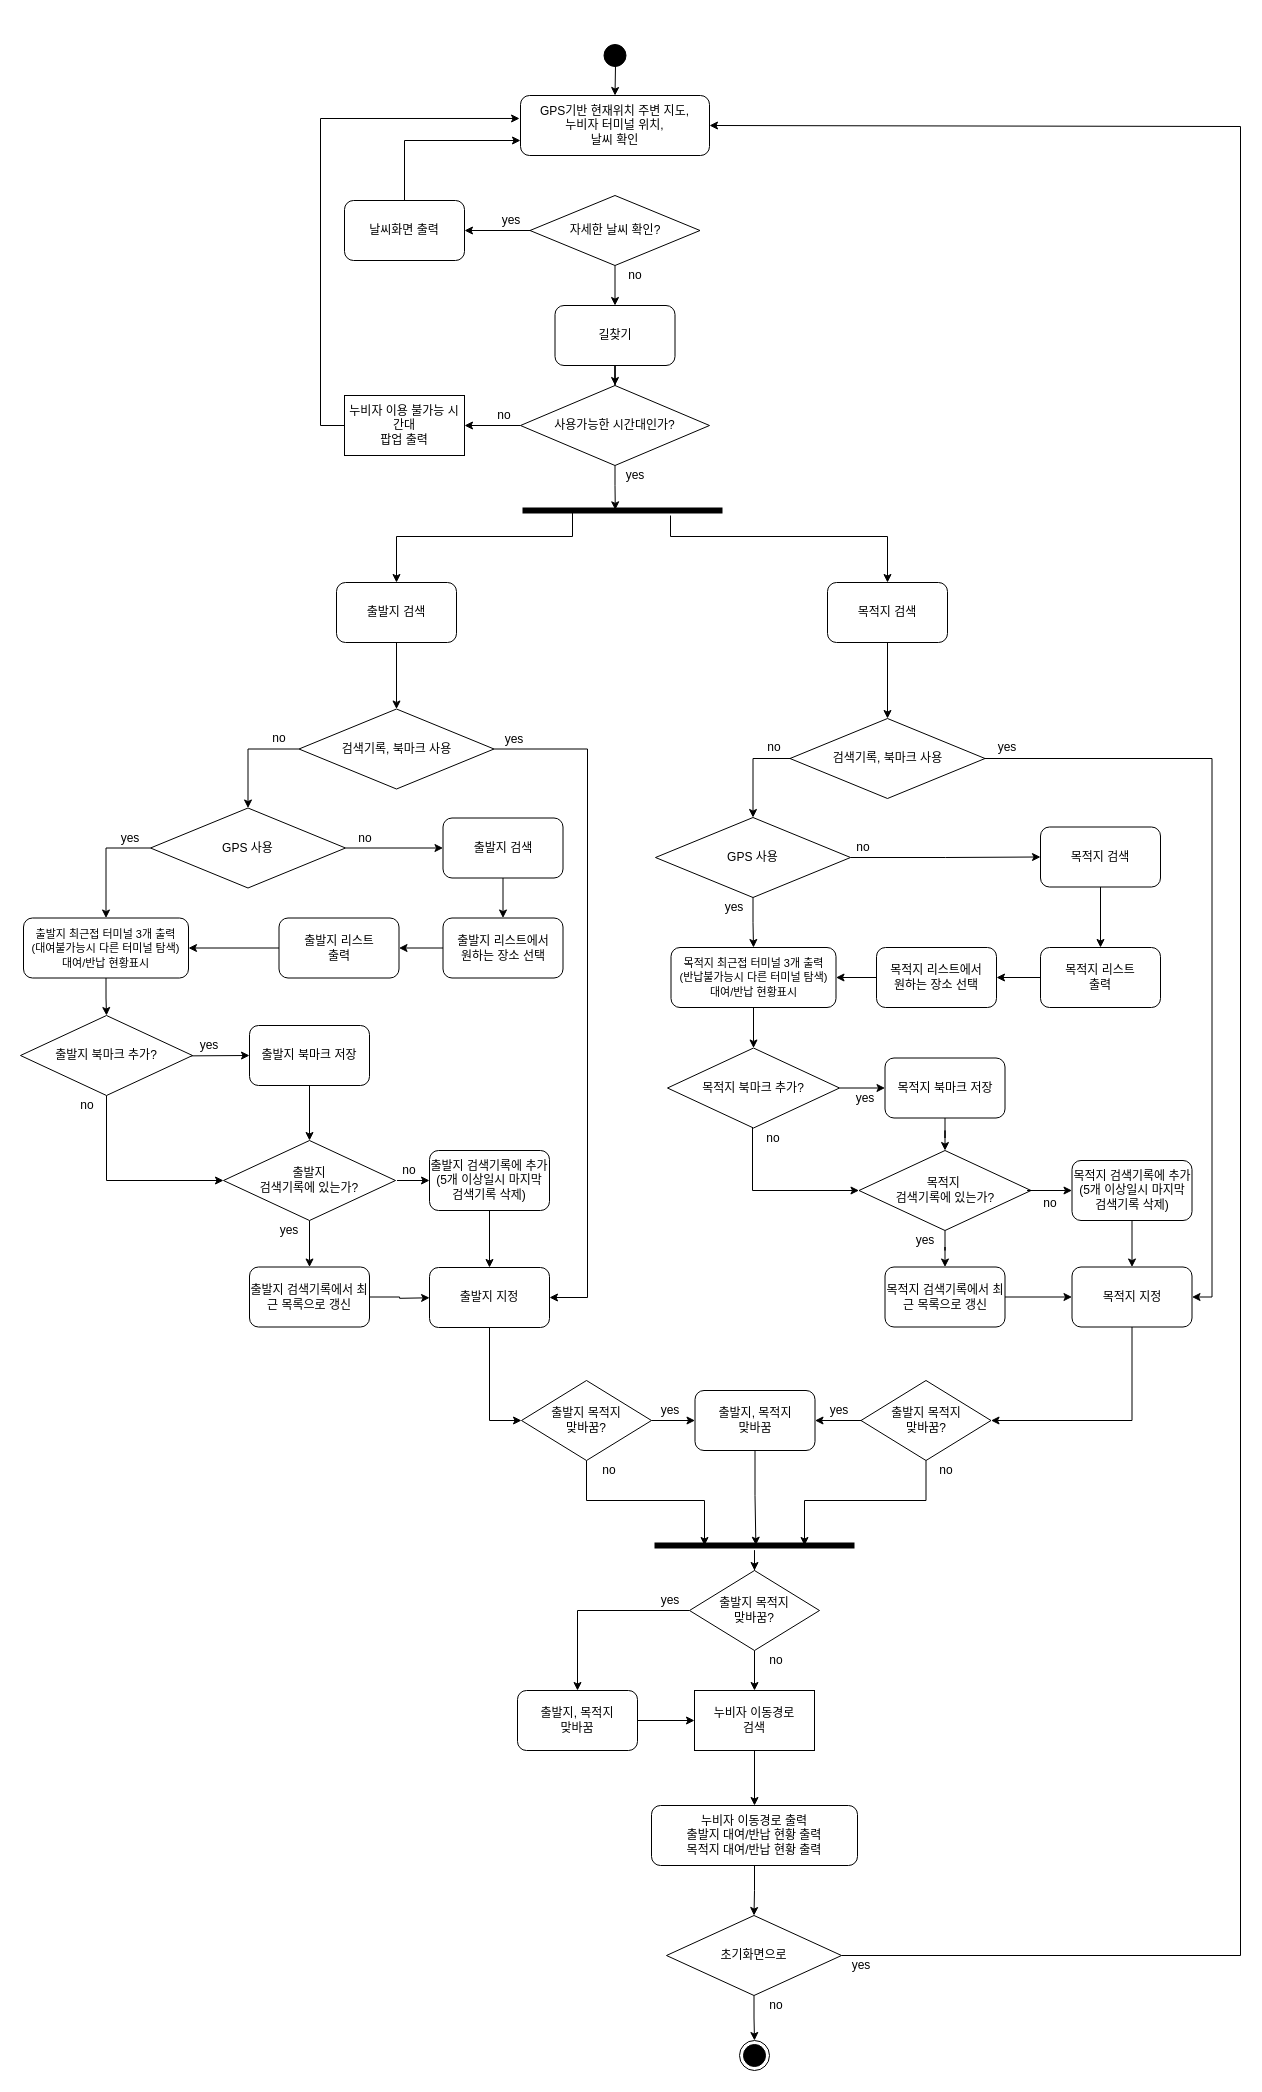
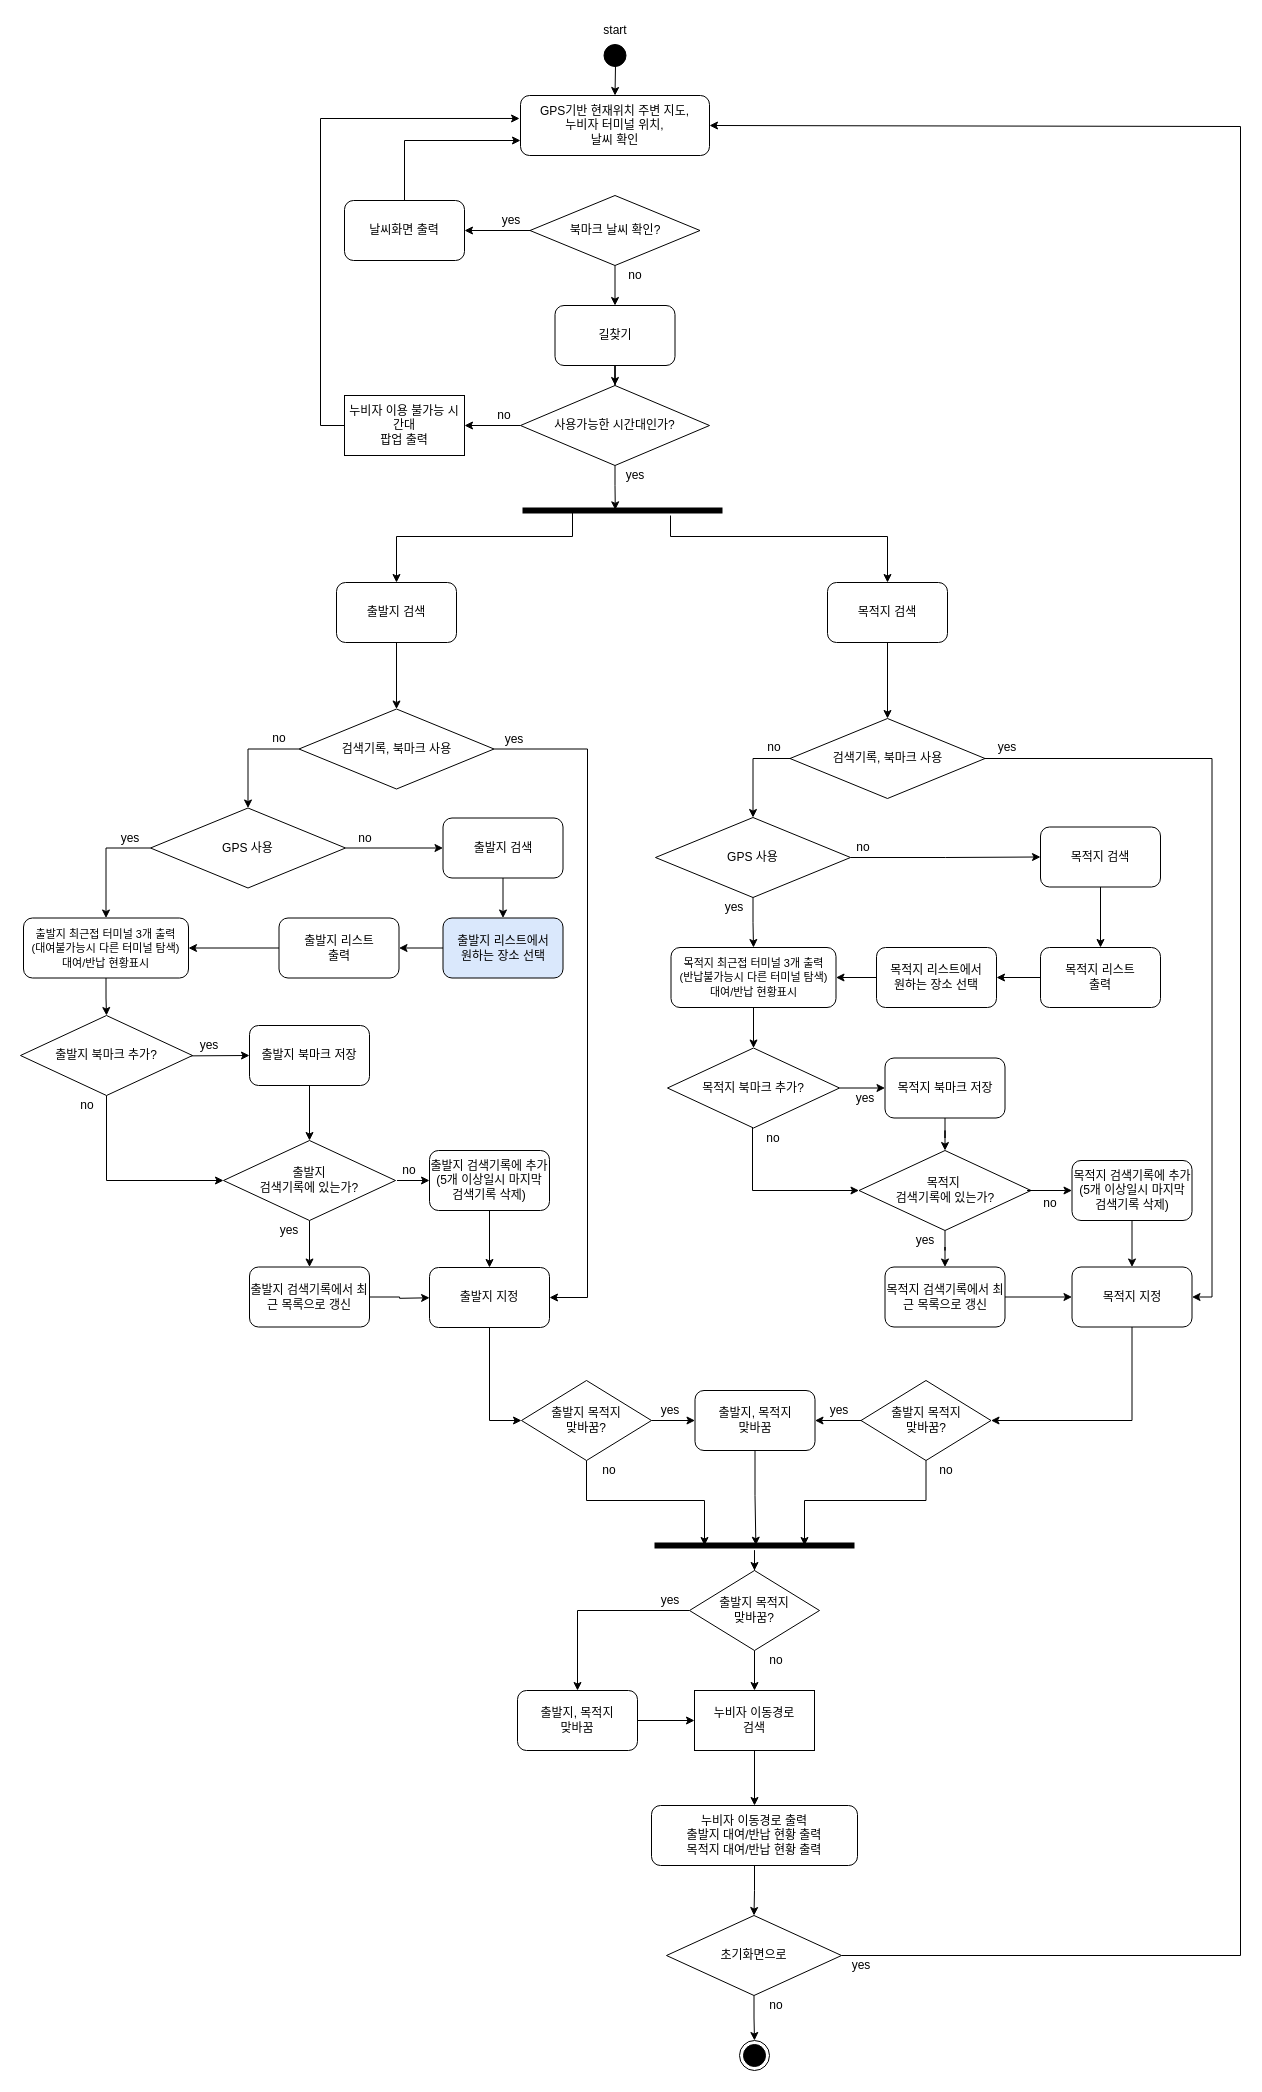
node "start": added
node "자세한 날씨 확인?": label "자세한 날씨 확인?" -> "북마크 날씨 확인?"
node "출발지 리스트에서 원하는 장소 선택": fillcolor #ffffff -> #dae8fc
